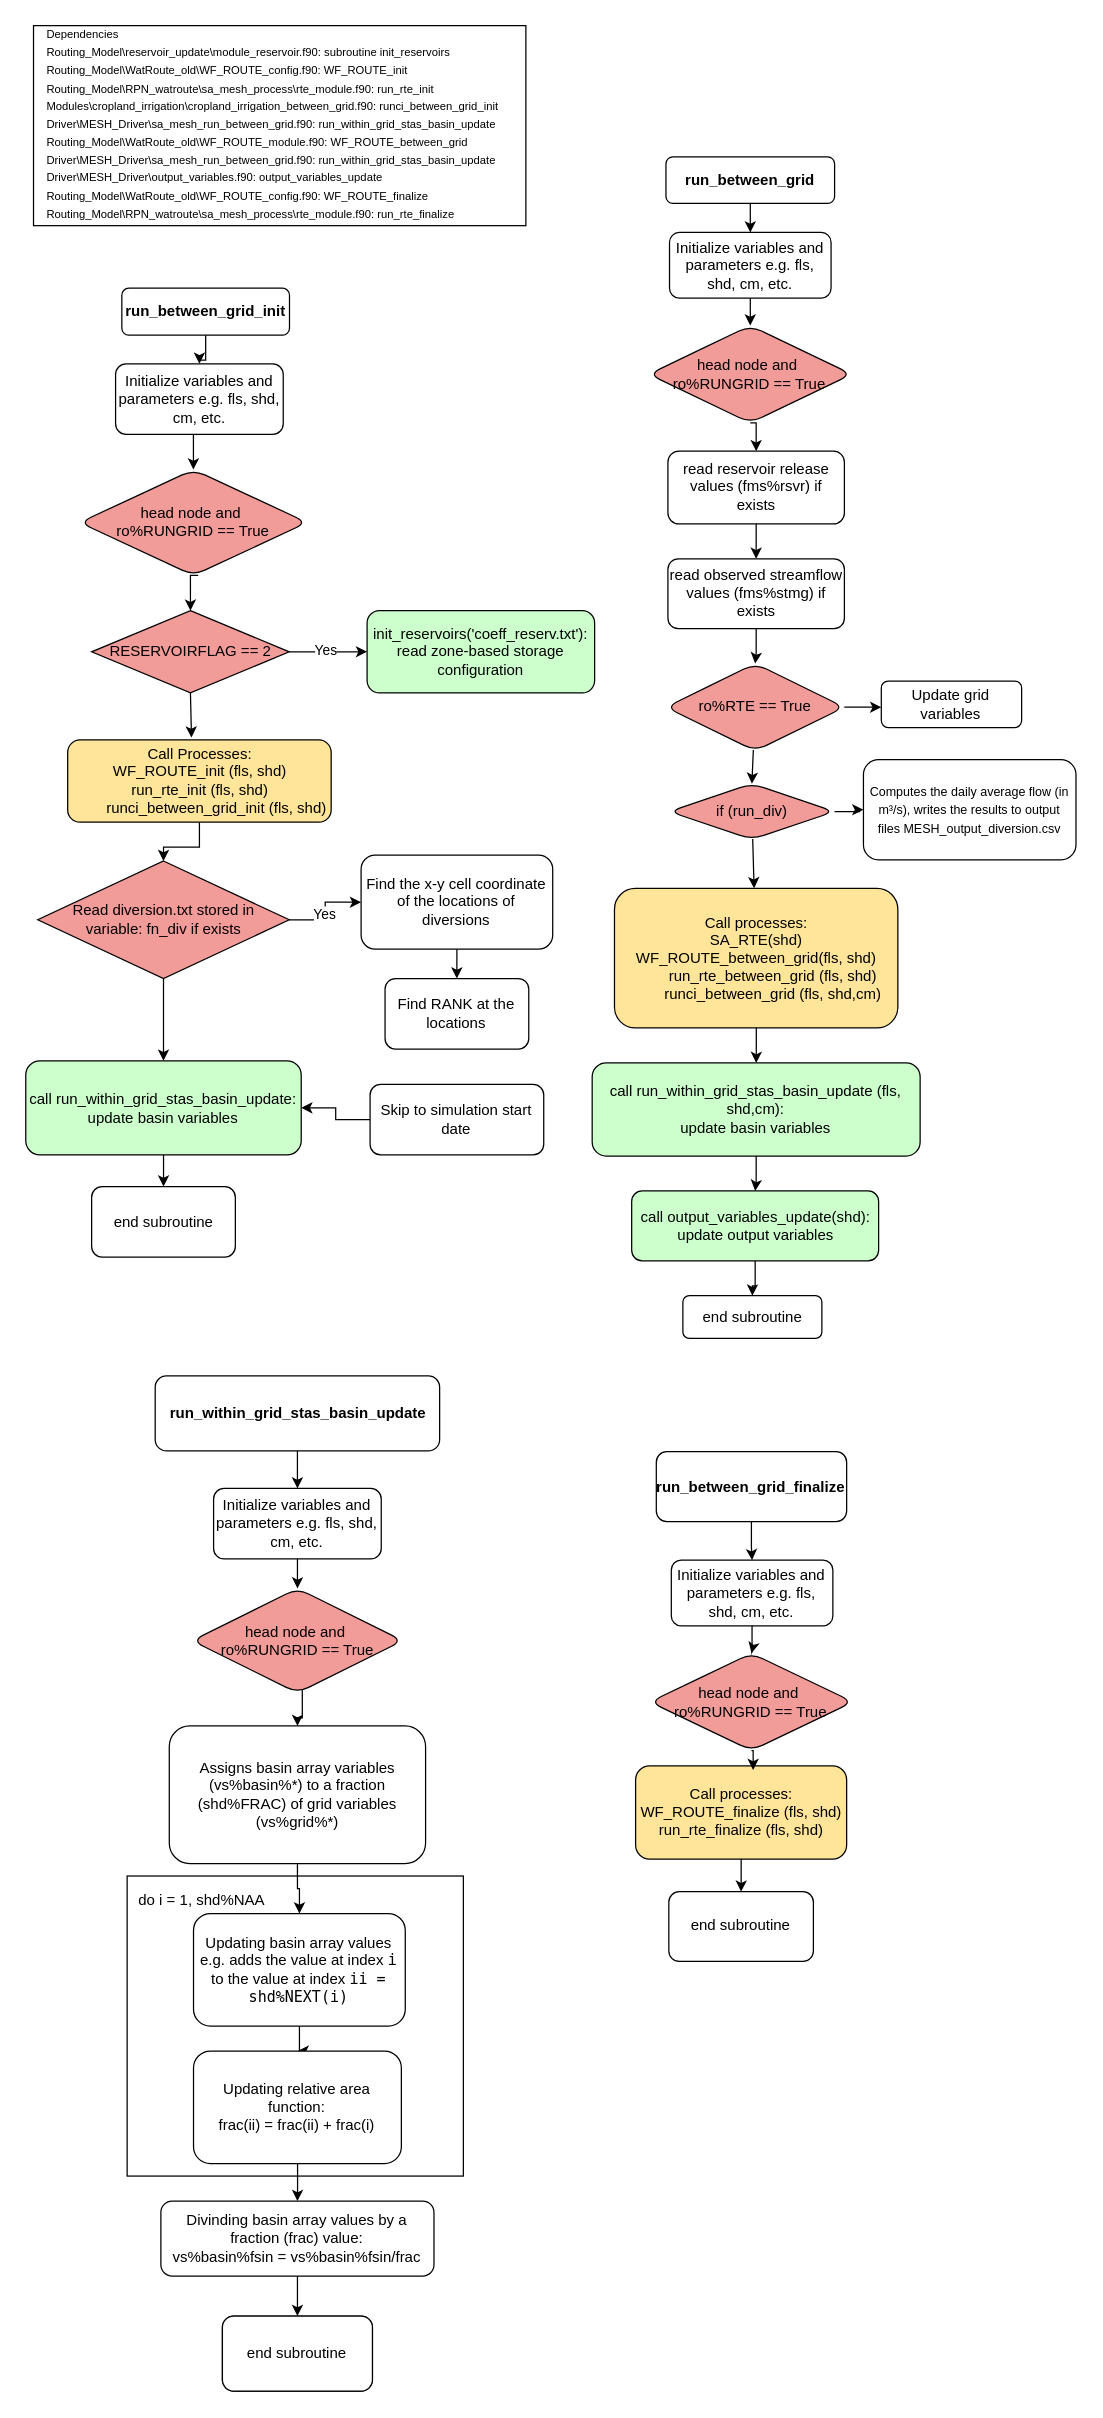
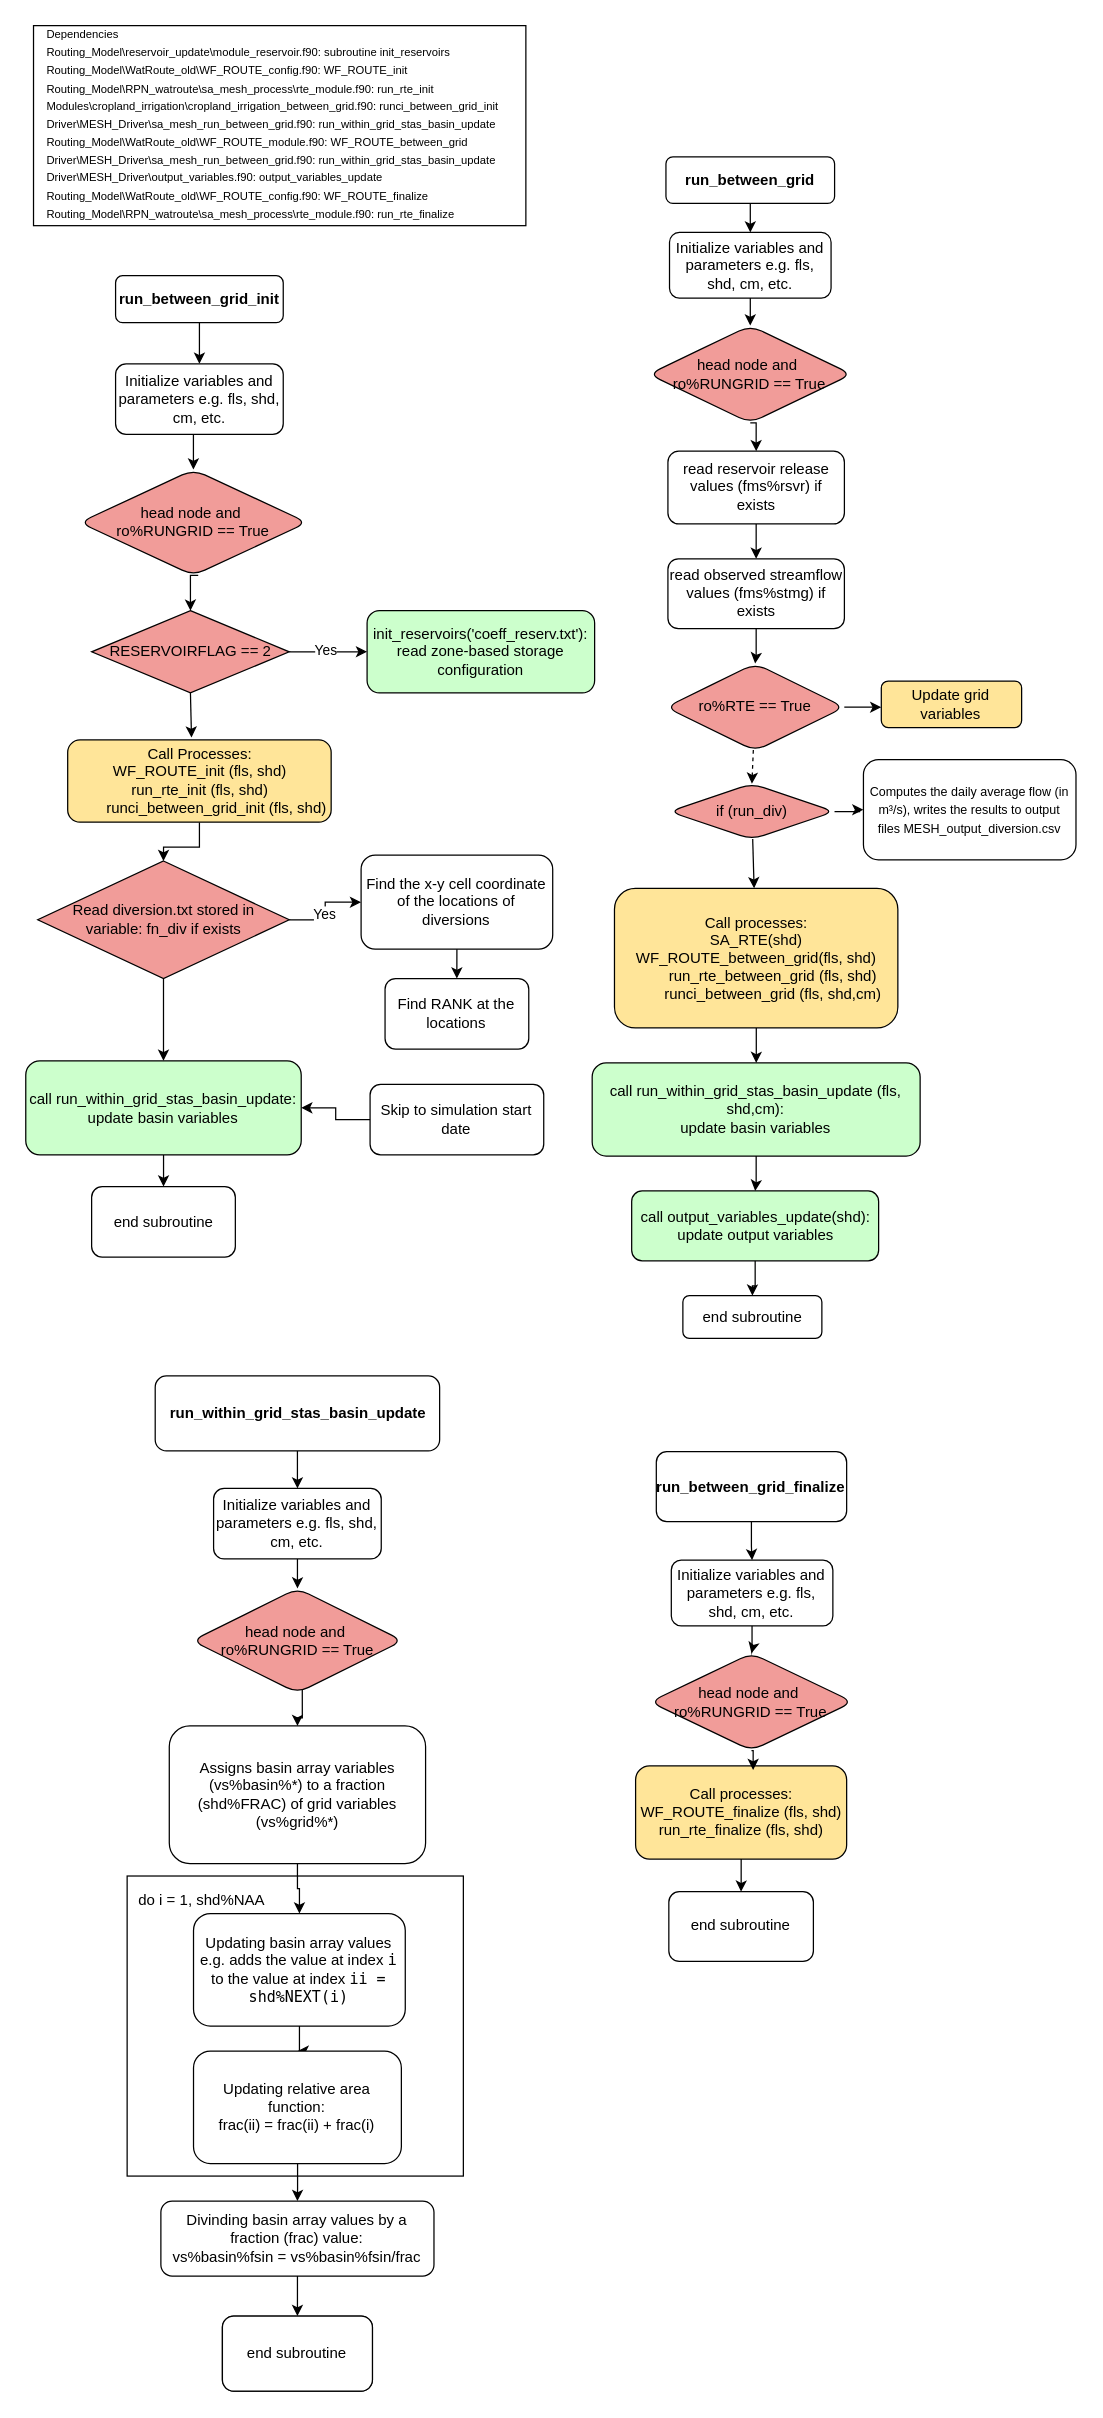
node "run_between_grid_init": moved (205, 312) -> (199, 299)
node "Update grid variables": fillcolor #ffffff -> #ffe599
edge "ro%RTE == True" -> "if (run_div)": style solid -> dashed
